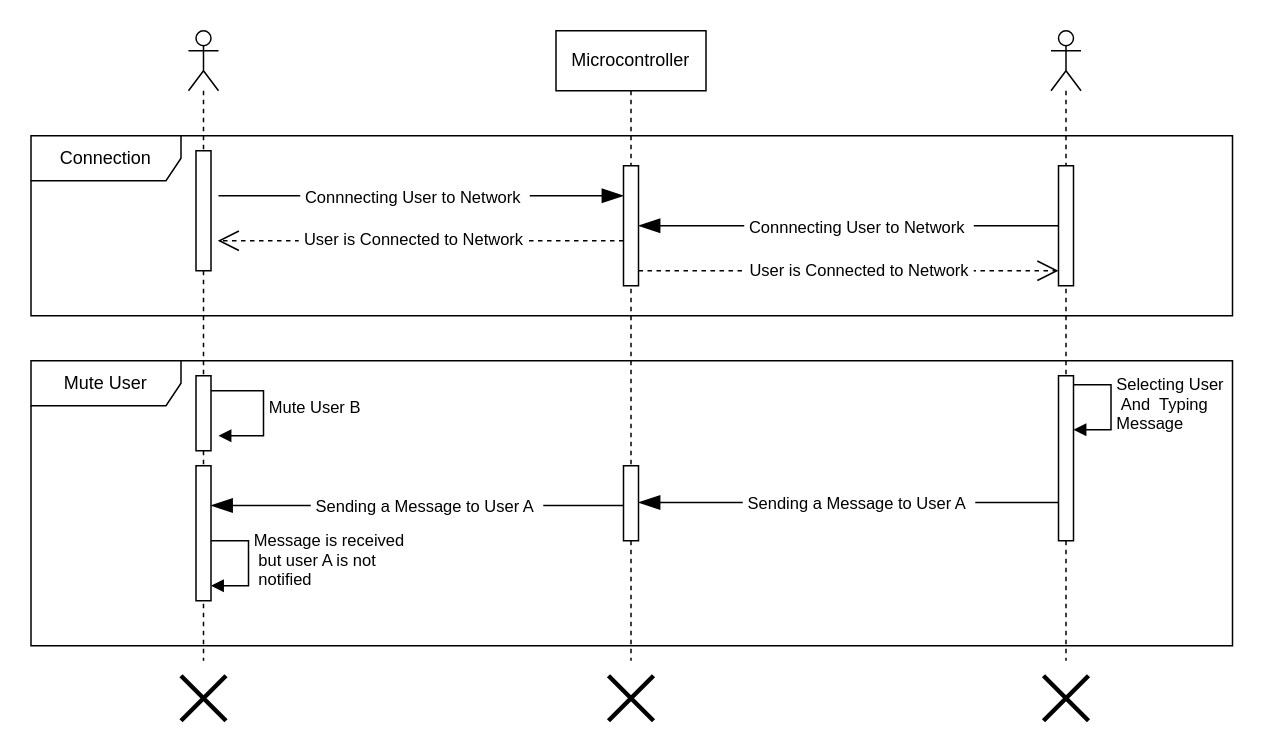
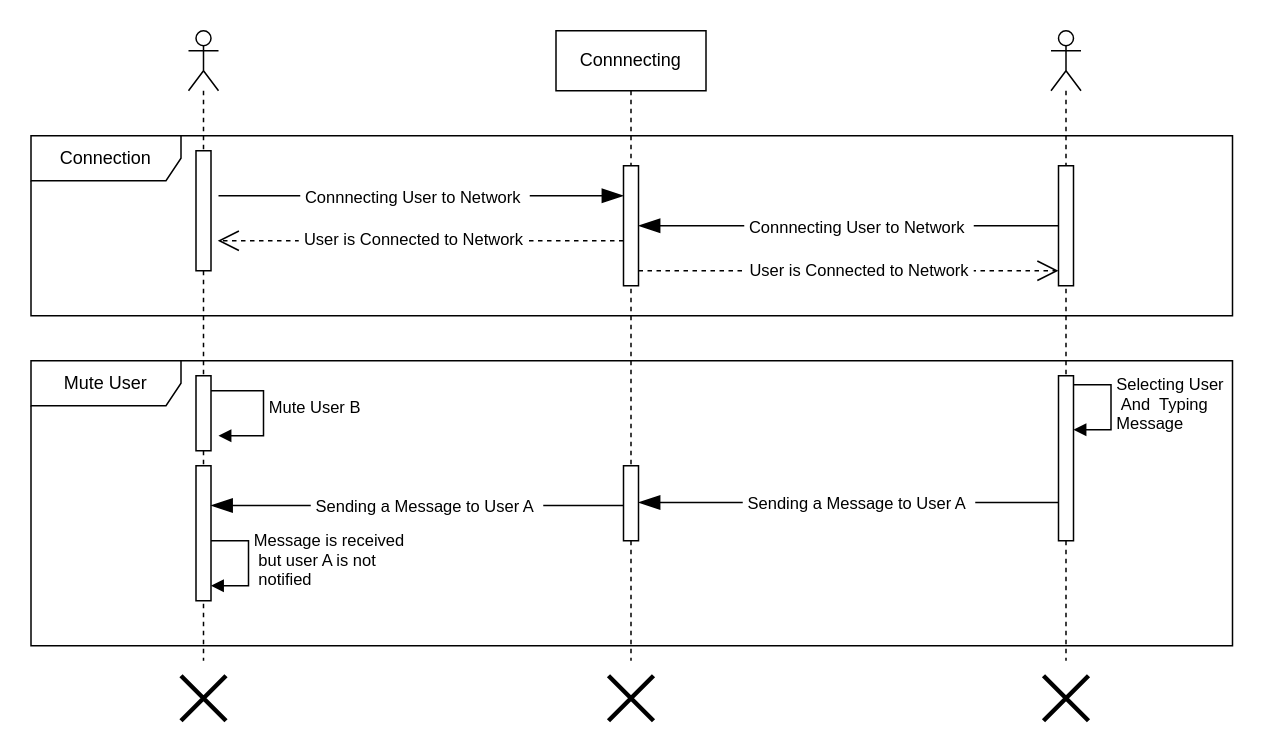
node "Microcontroller": label "Microcontroller" -> "Connnecting"
